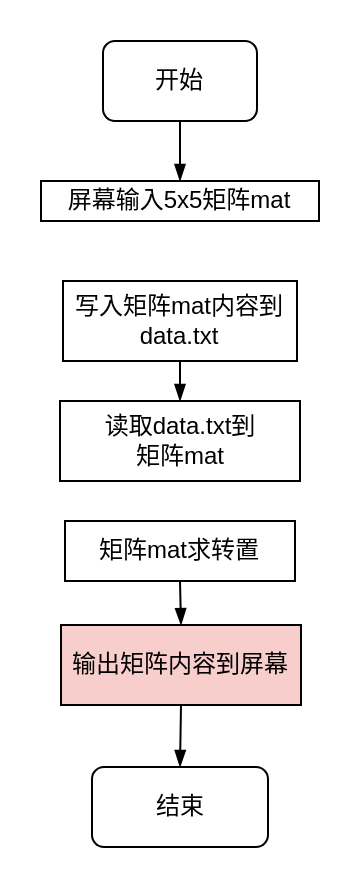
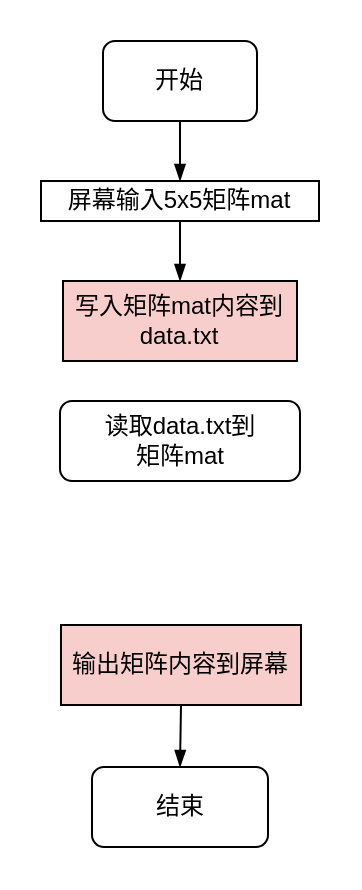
edge "屏幕输入5x5矩阵mat" -> "写入矩阵mat内容到data.txt": added
node "写入矩阵mat内容到data.txt": fillcolor #ffffff -> #f8cecc
edge "写入矩阵mat内容到data.txt" -> "读取data.txt到 矩阵mat": removed
node "读取data.txt到 矩阵mat": shape rectangle -> rounded rectangle
node "矩阵mat求转置": removed
edge "矩阵mat求转置" -> "输出矩阵内容到屏幕": removed
